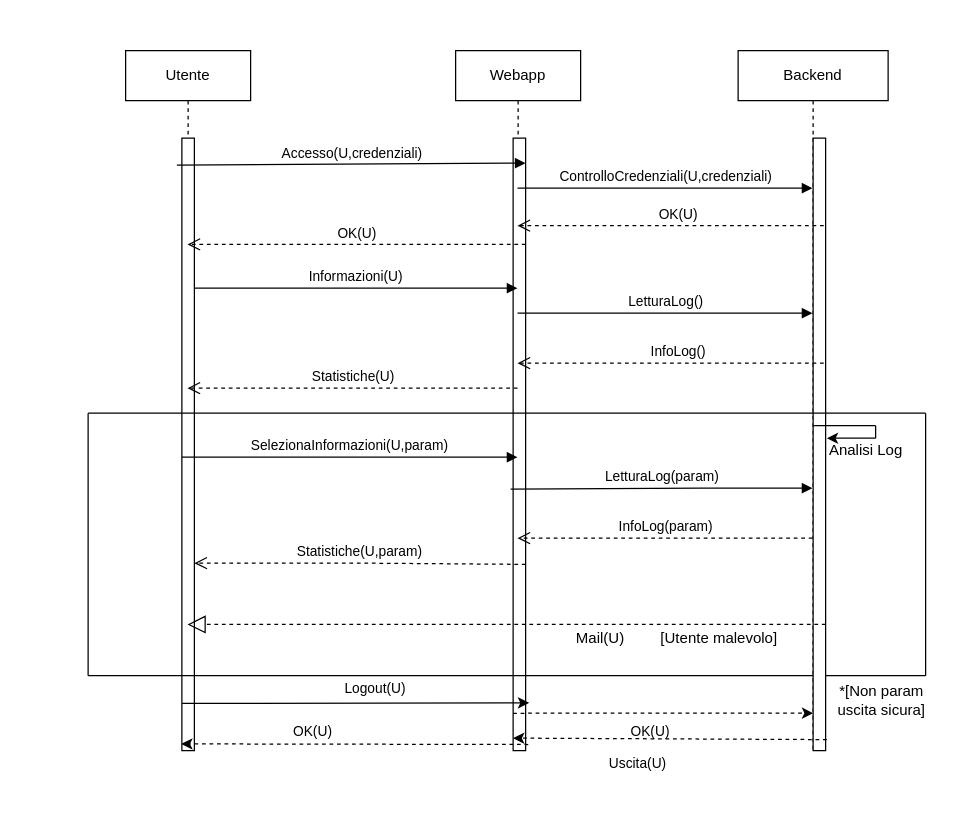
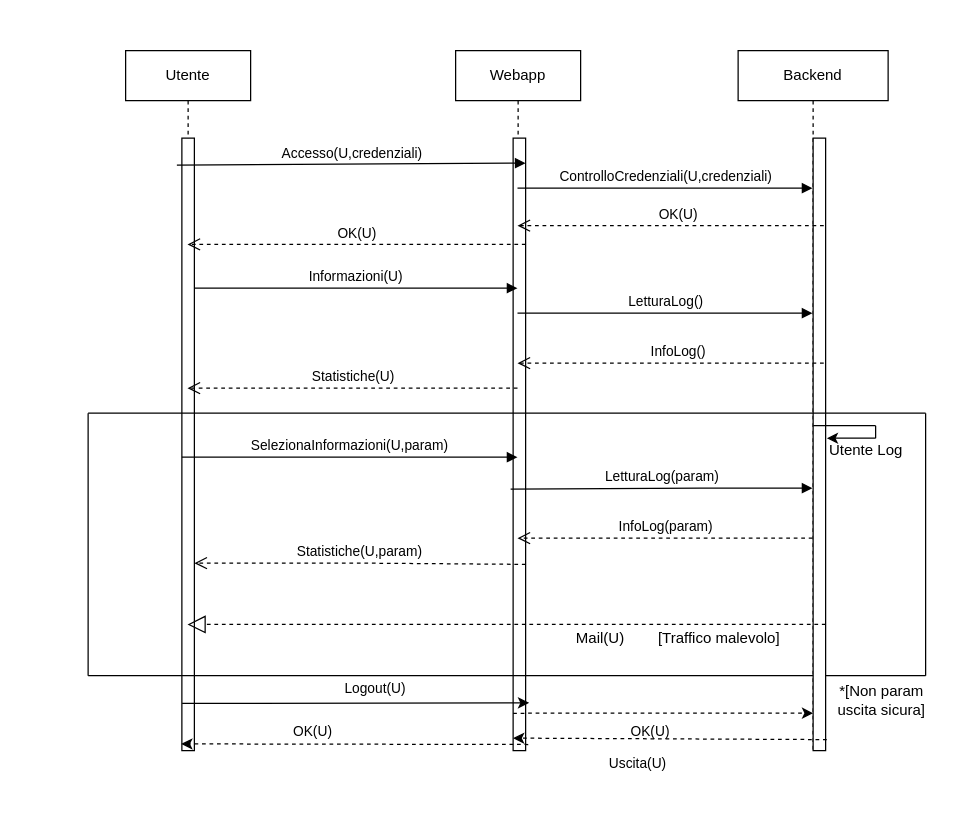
node "Analisi Log": label "Analisi Log" -> "Utente Log"
node "[Utente malevolo]": label "[Utente malevolo]" -> "[Traffico malevolo]"
